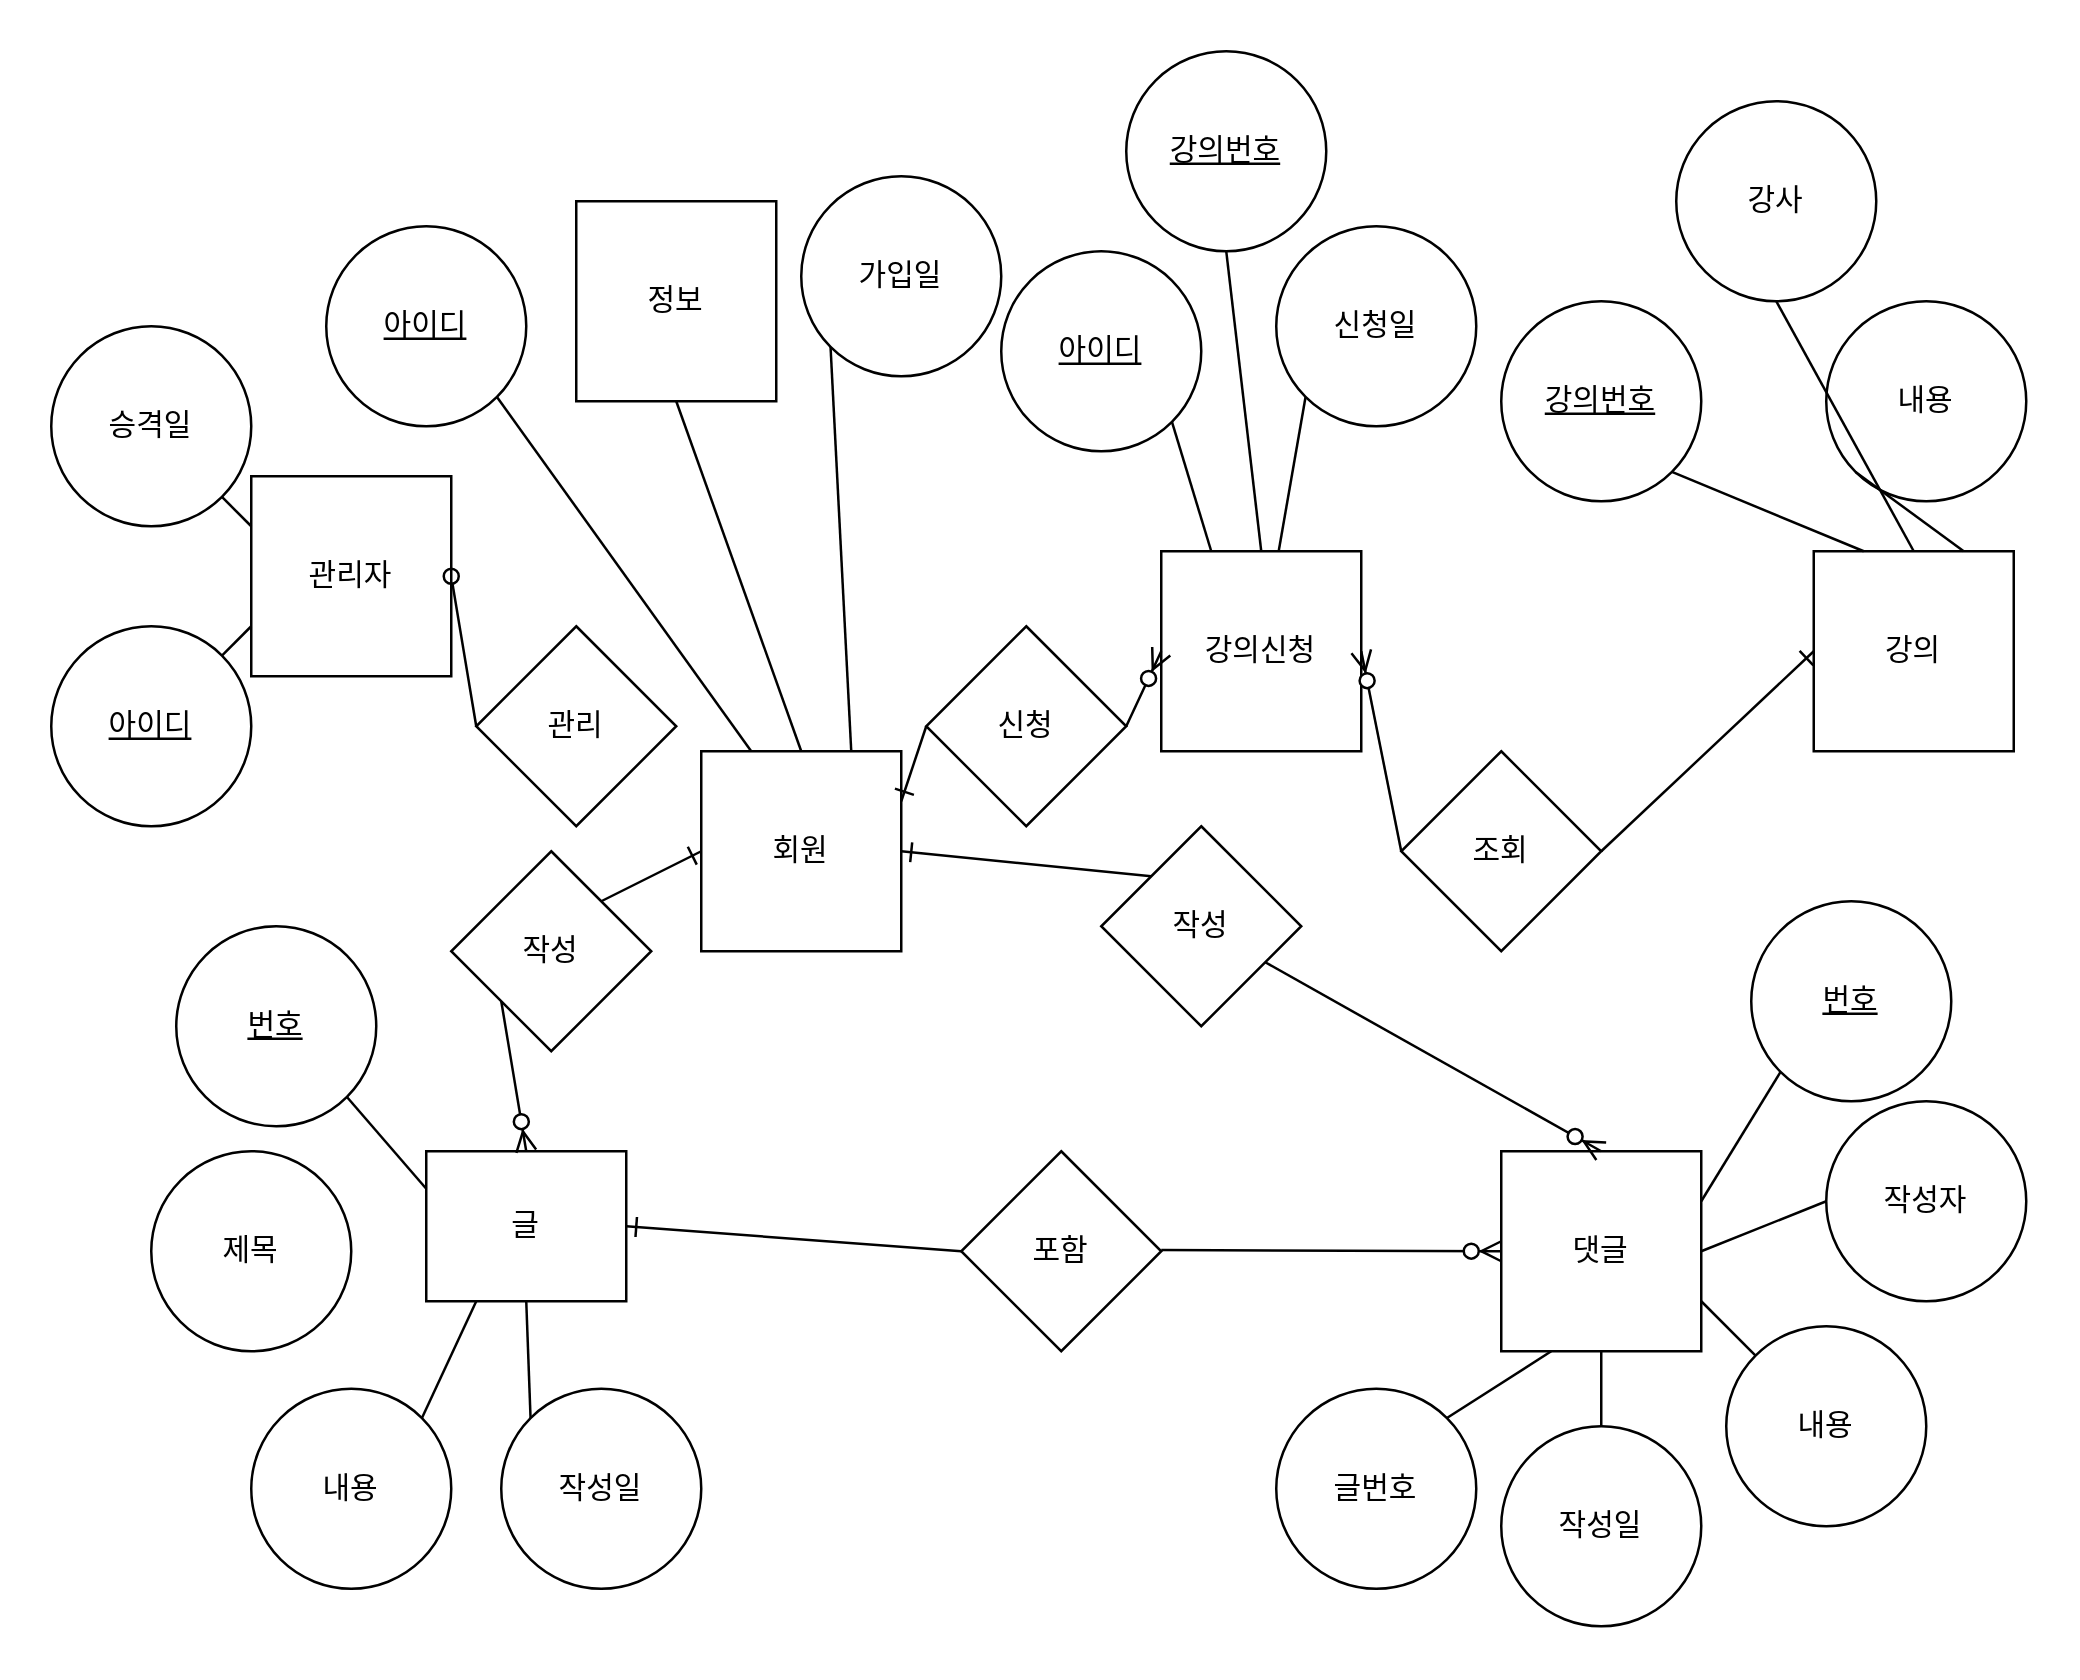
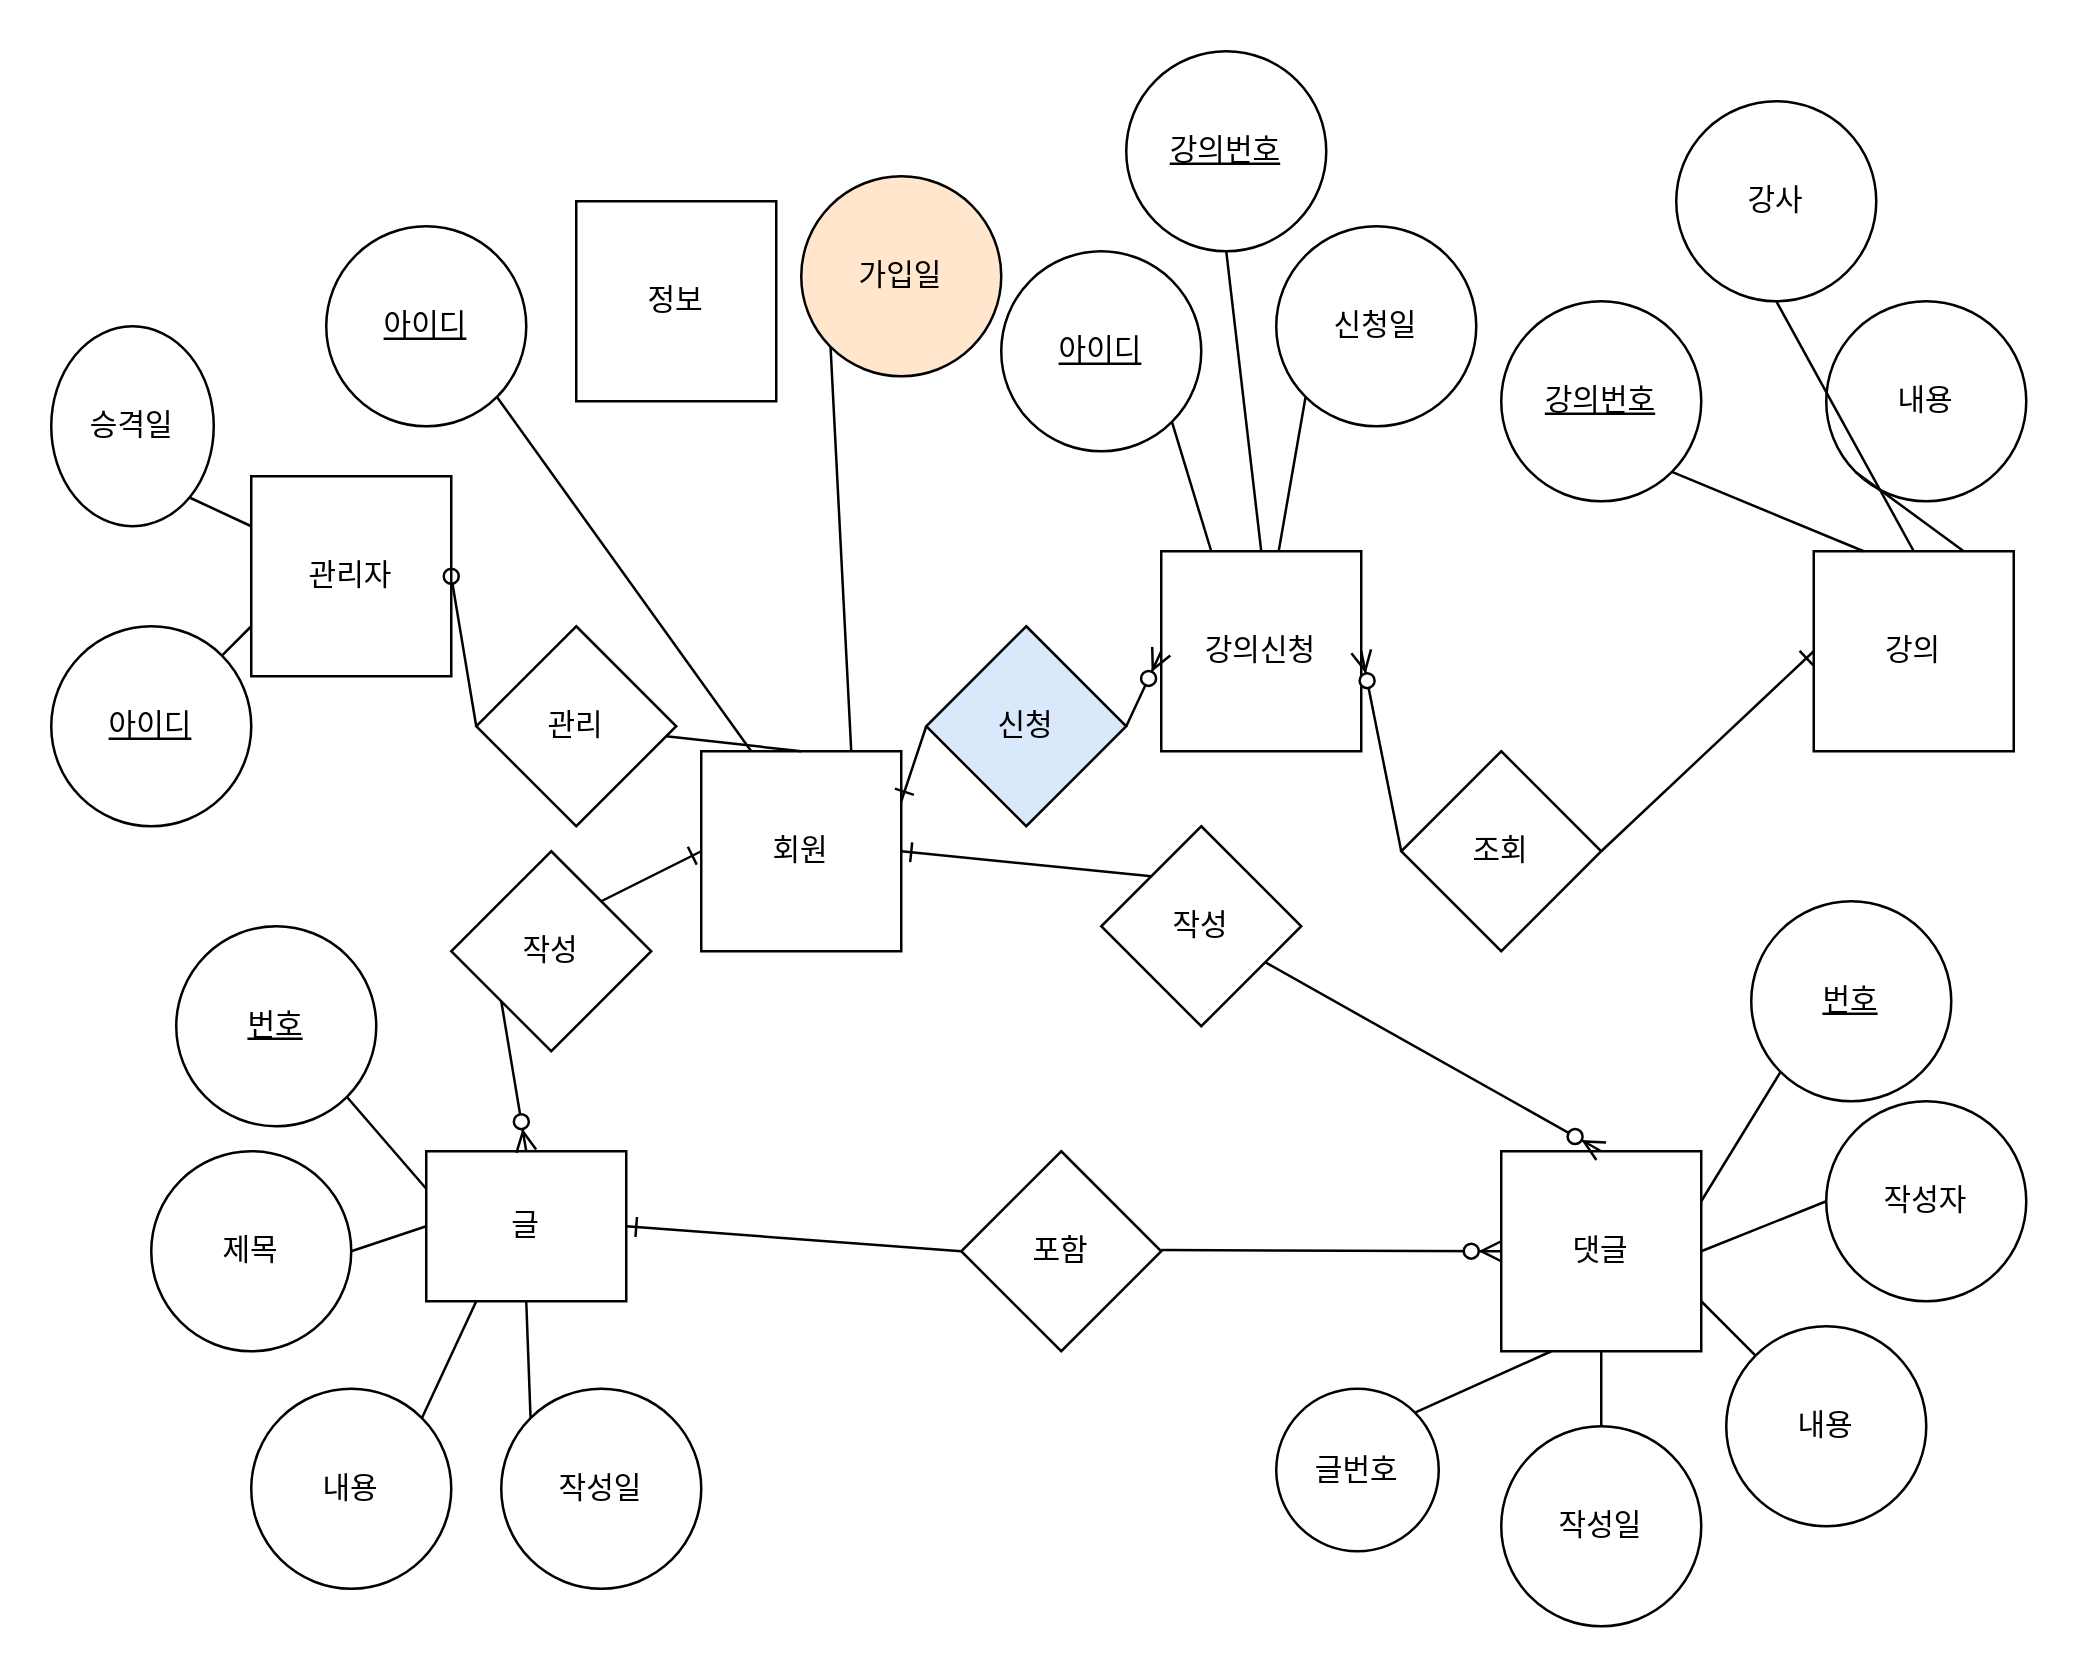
node "가입일": fillcolor #ffffff -> #ffe6cc
node "승격일": size 200x200 -> 163x200
edge "정보" -- "회원": now "관리" -- "회원"
node "신청": fillcolor #ffffff -> #dae8fc
edge "글" -- "제목": added
node "글번호": size 200x200 -> 163x163
